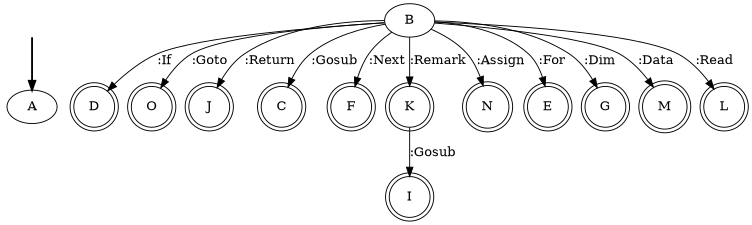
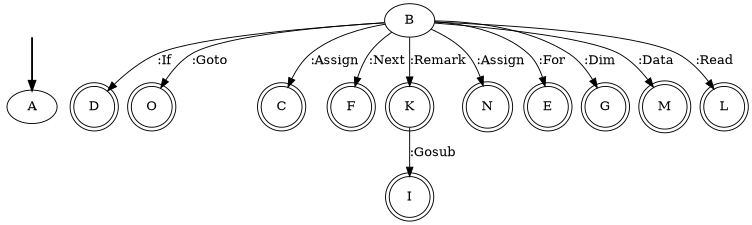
edge "B" -> "C": label ":Gosub" -> ":Assign"
node "J": removed
